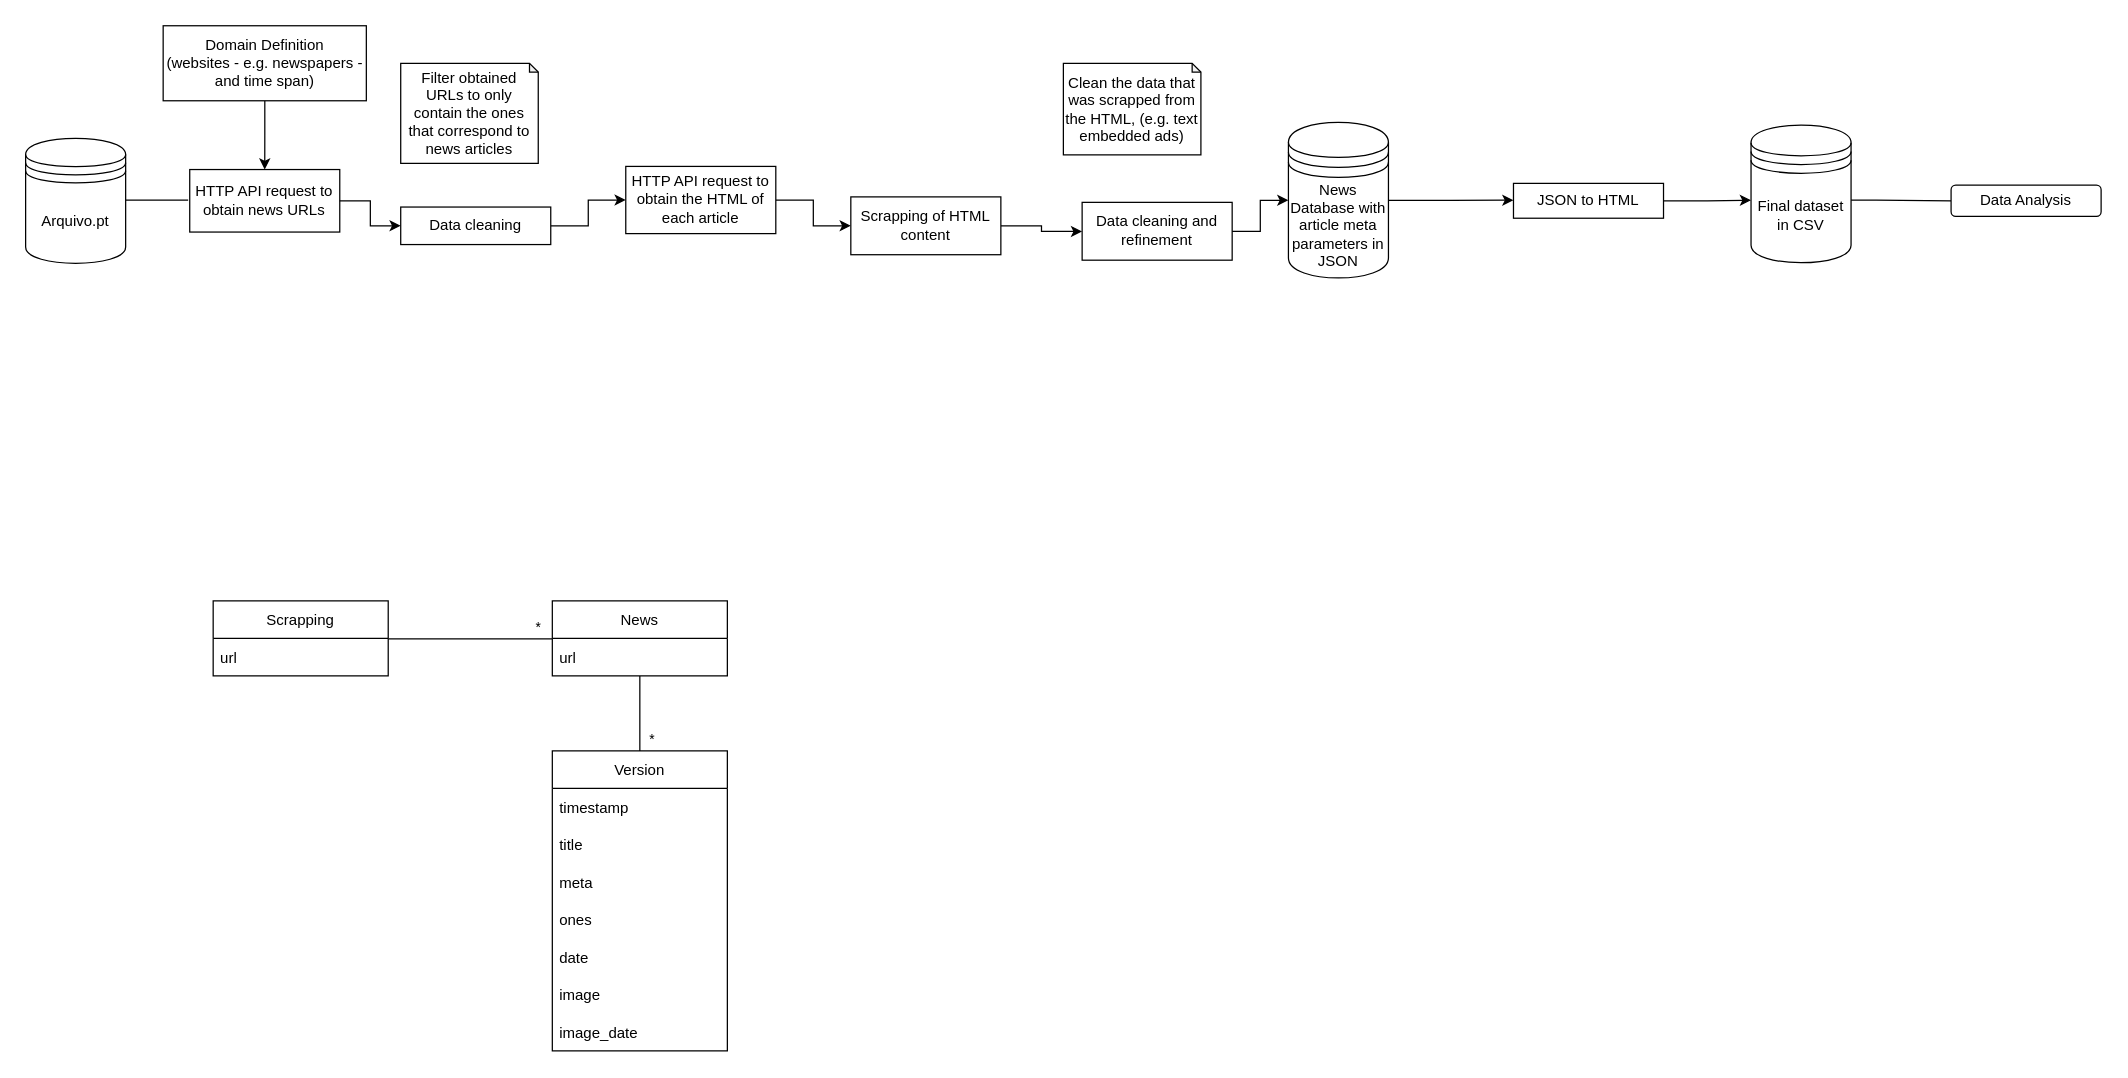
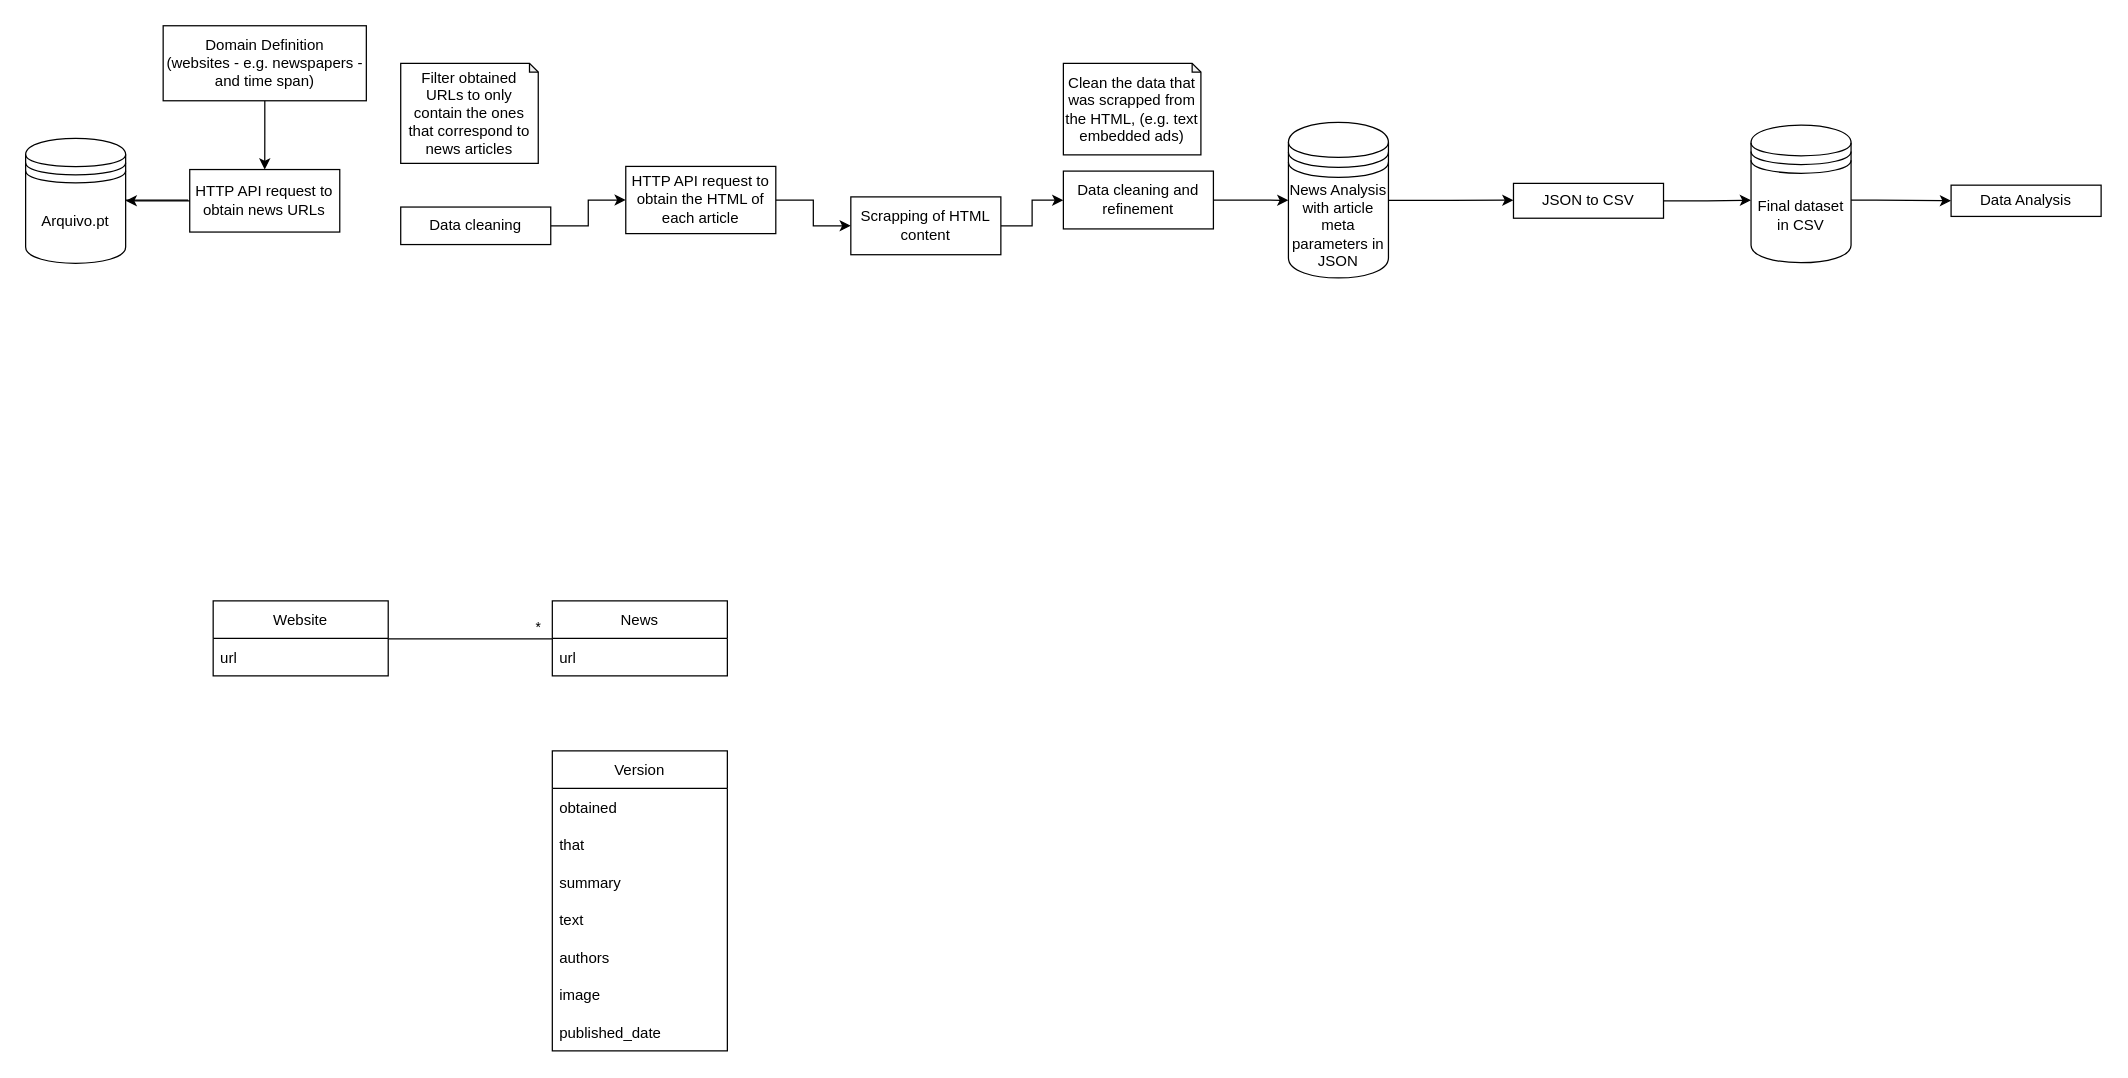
node "JSON to HTML": label "JSON to HTML" -> "JSON to CSV"
edge "Final dataset in CSV" -- "Data Analysis": arrowhead none -> classic
node "Data Analysis": shape rounded rectangle -> rectangle
edge "HTTP API request to obtain news URLs" -> "Data cleaning": now "HTTP API request to obtain news URLs" -> "Arquivo.pt"
node "News Database with article meta parameters in JSON": label "News Database with article meta parameters in JSON" -> "News Analysis with article meta parameters in JSON"
node "Data cleaning and refinement": moved (1157, 231) -> (1138, 200)
node "Scrapping": label "Scrapping" -> "Website"
edge "News" -- "Version": removed, label "*"
node "timestamp": label "timestamp" -> "obtained"
node "title": label "title" -> "that"
node "meta": label "meta" -> "summary"
node "ones": label "ones" -> "text"
node "date": label "date" -> "authors"
node "image_date": label "image_date" -> "published_date"
